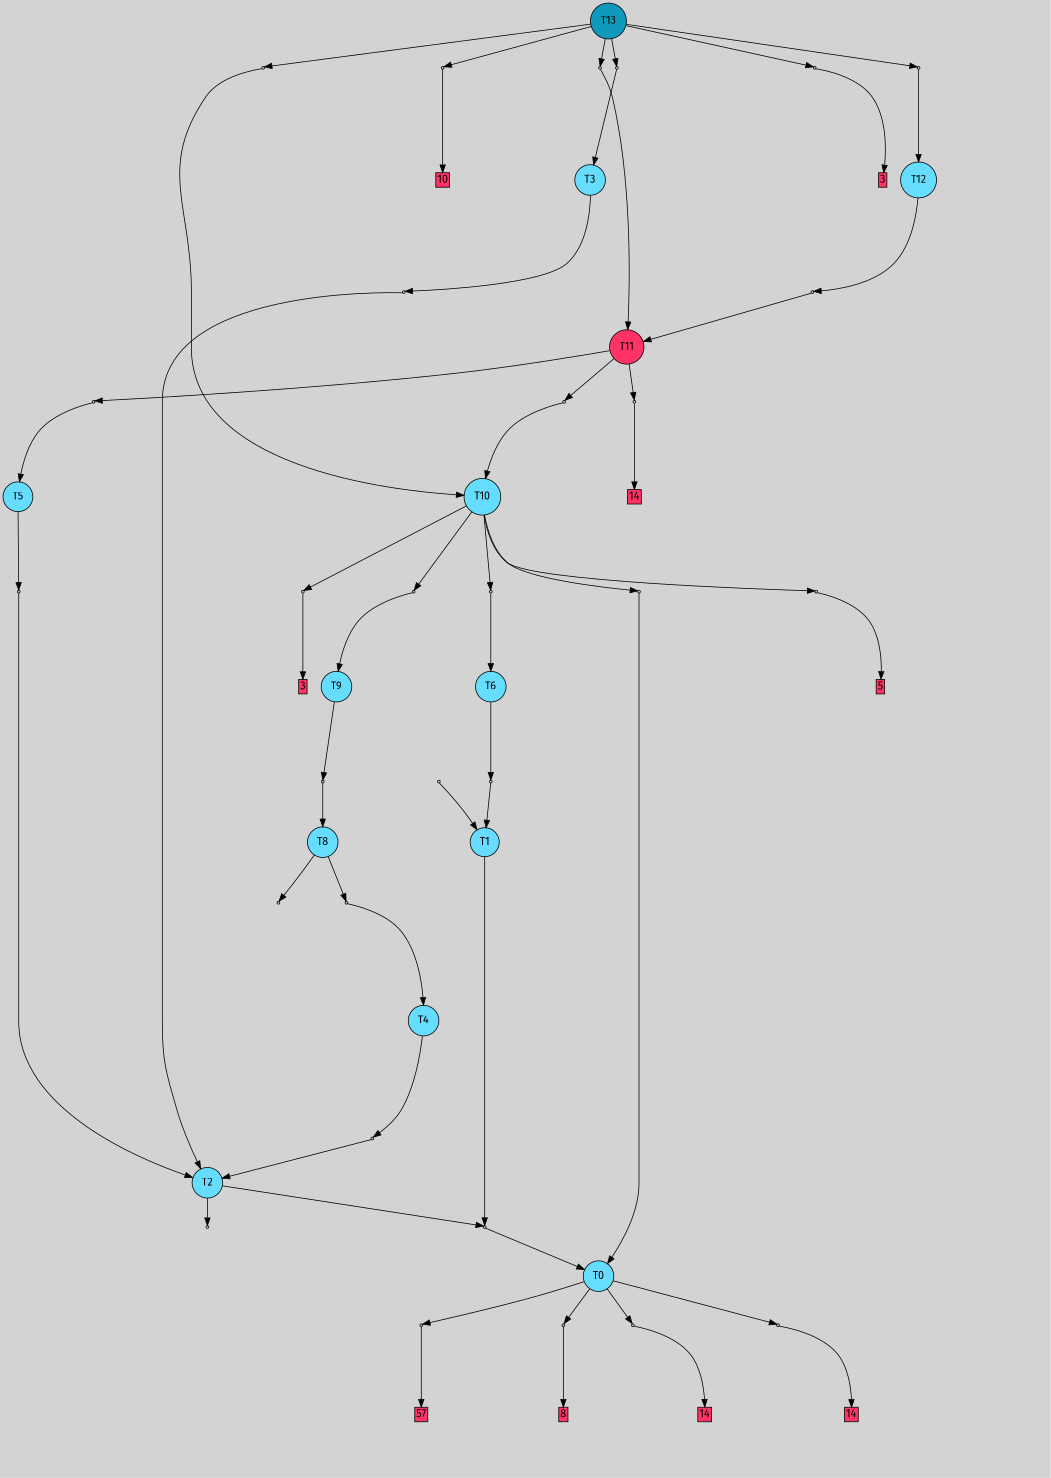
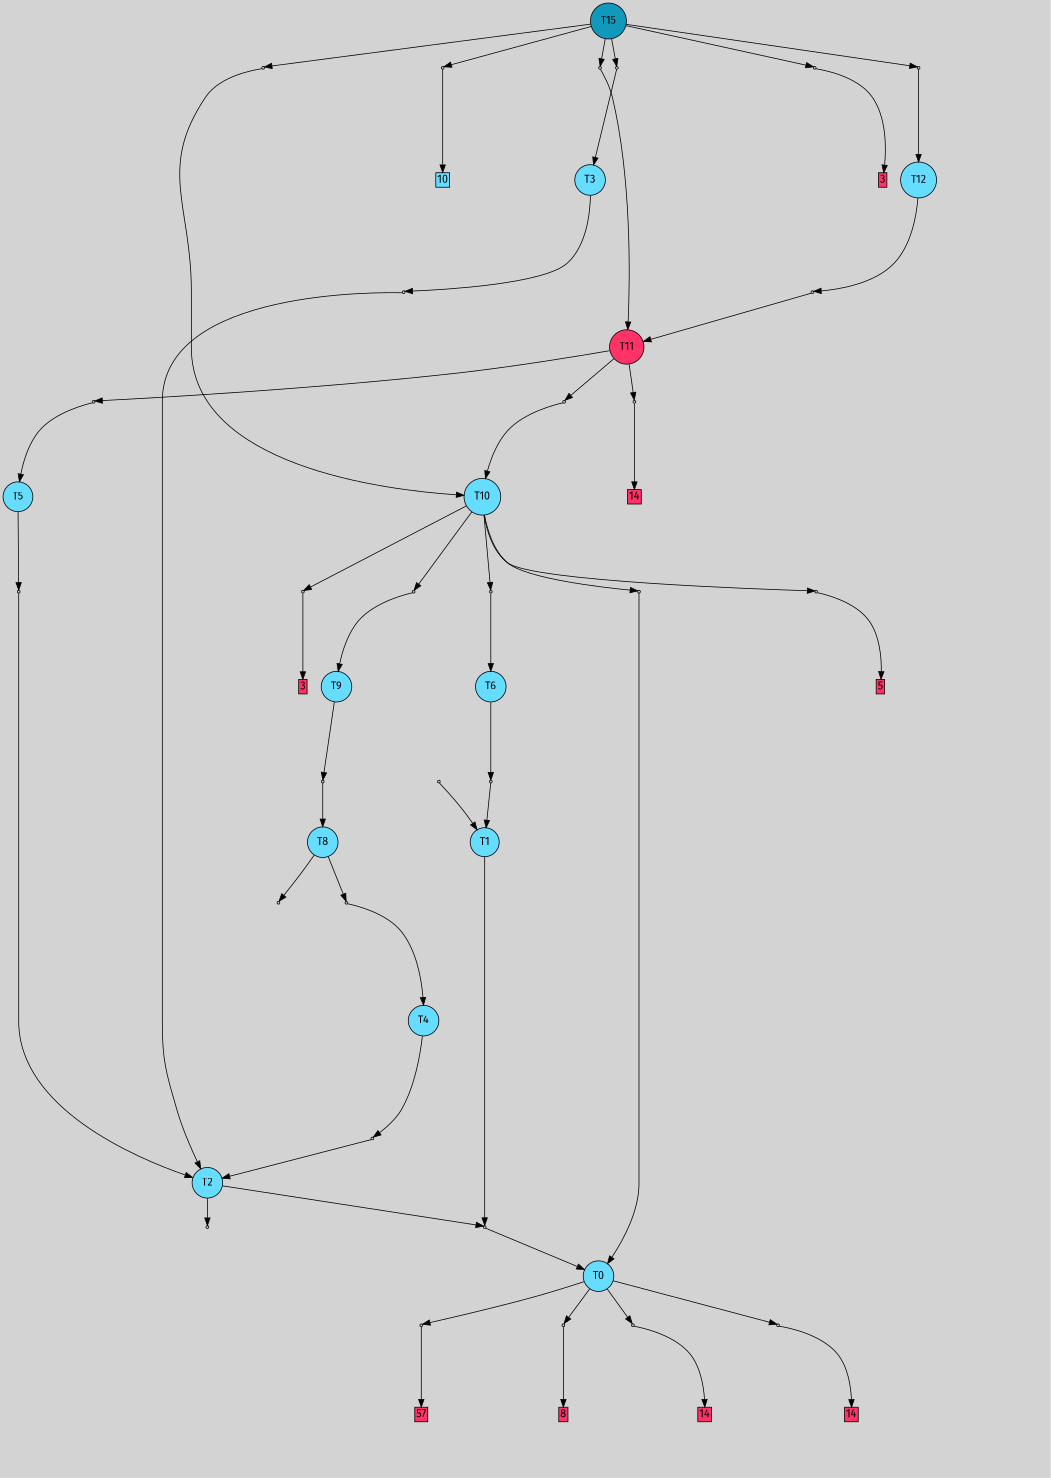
node "T13": label "T13" -> "T15"
node "10": fillcolor #ff3366 -> #66ddff
